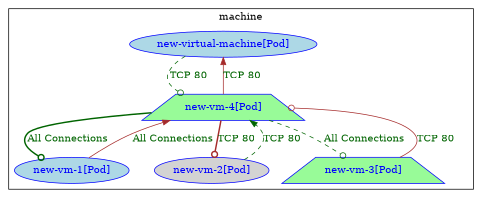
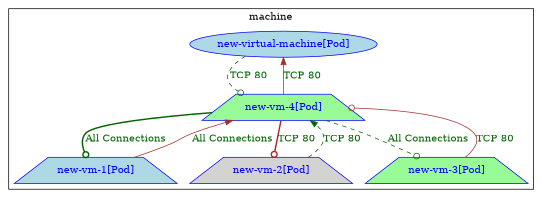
node "new-vm-1[Pod]": shape ellipse -> trapezium
node "new-vm-2[Pod]": shape ellipse -> trapezium
